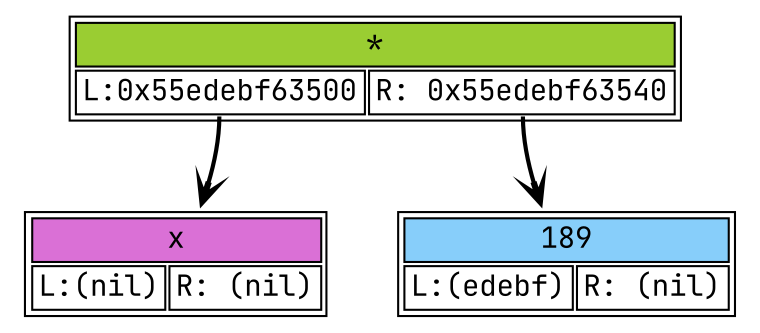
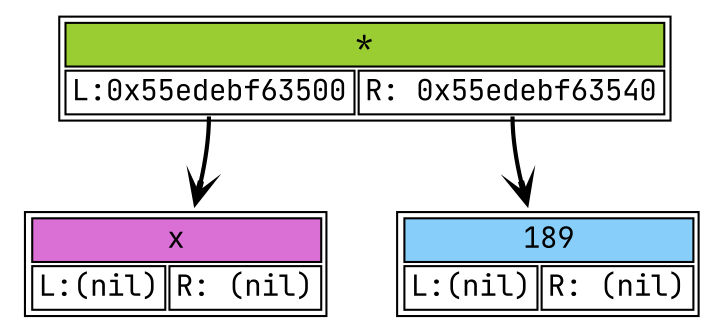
node "189": text "L:(edebf)" -> "L:(nil)"
